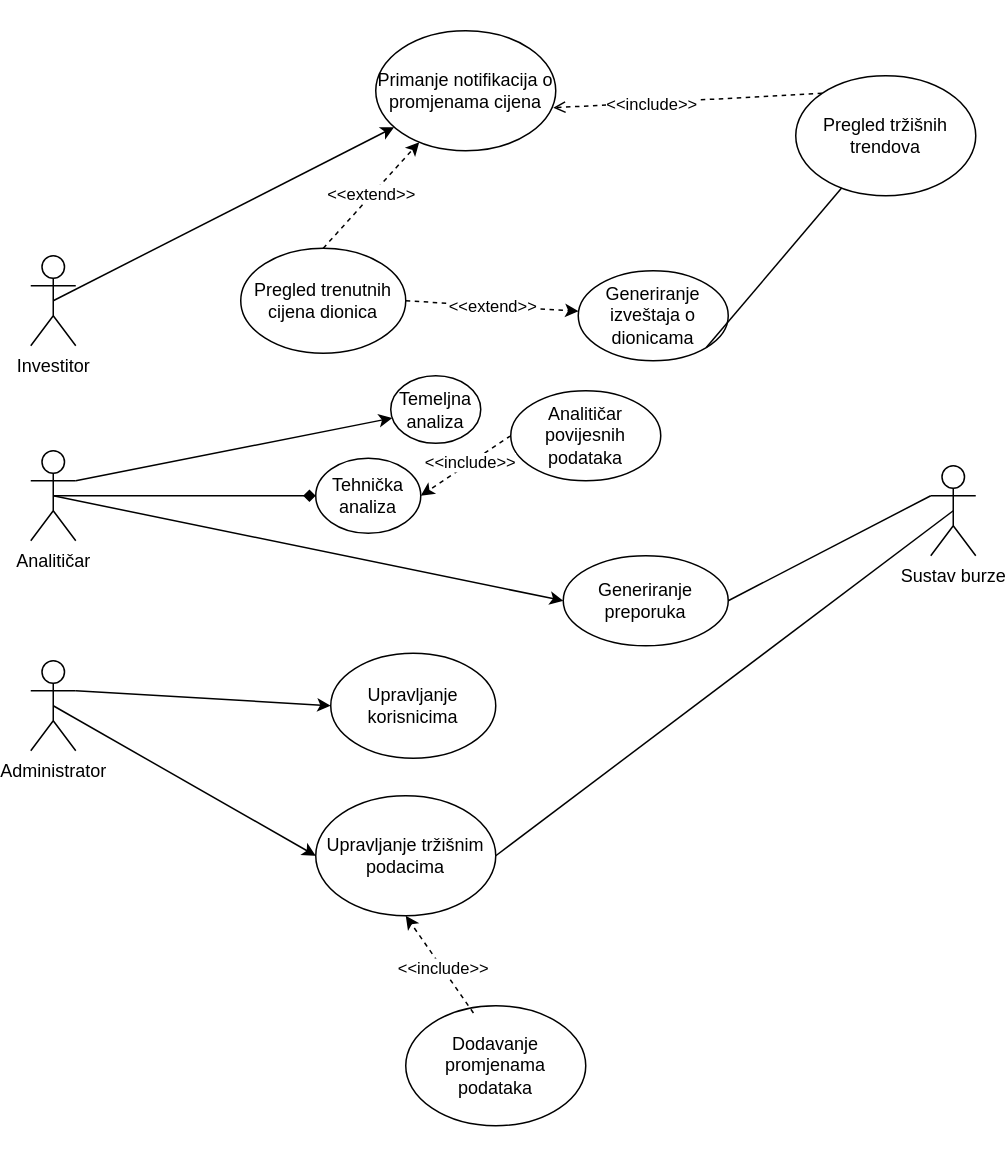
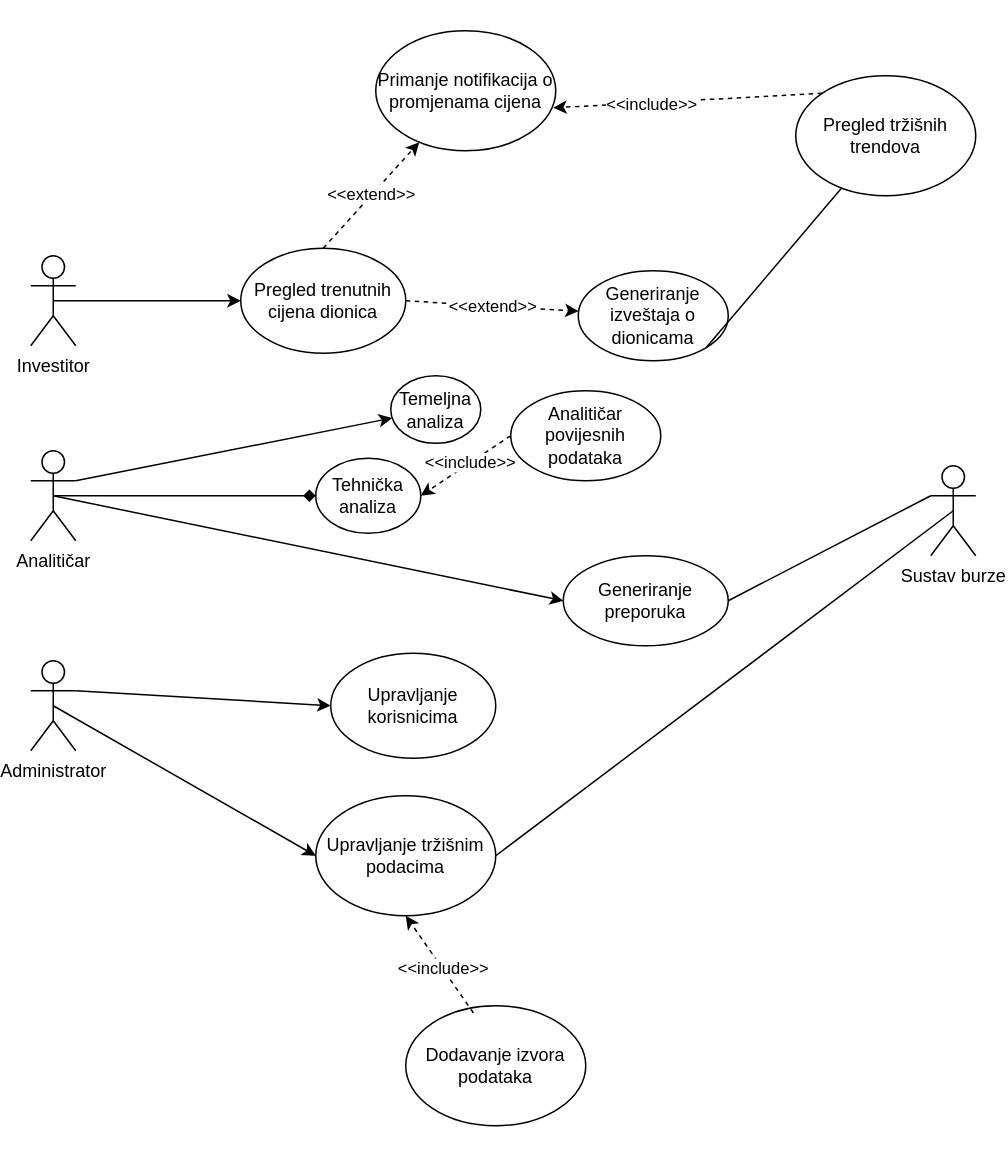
edge "Pregled tržišnih trendova" -> "Primanje notifikacija o promjenama cijena": arrowhead open -> classic
edge "Investitor" -> "Primanje notifikacija o promjenama cijena": now "Investitor" -> "Pregled trenutnih cijena dionica"
node "Dodavanje promjenama podataka": label "Dodavanje promjenama podataka" -> "Dodavanje izvora podataka"
